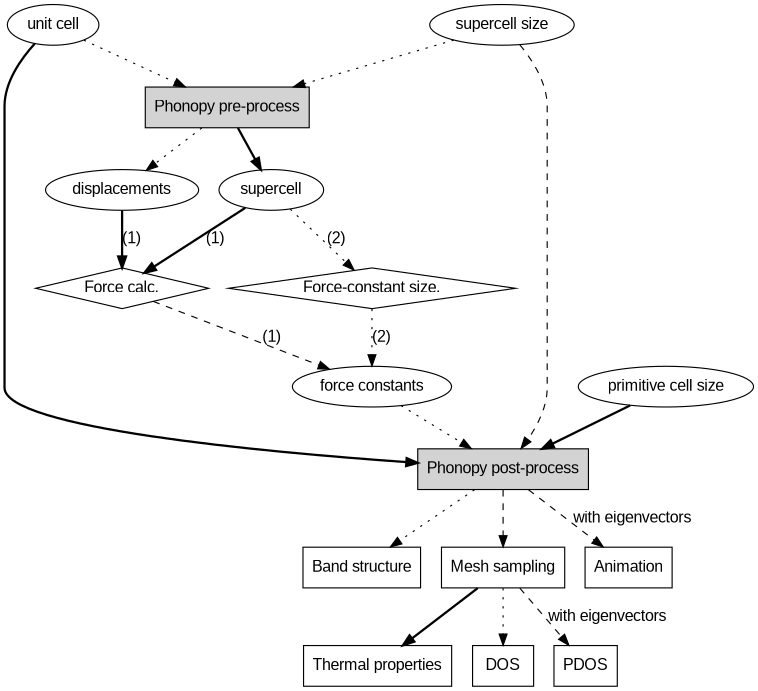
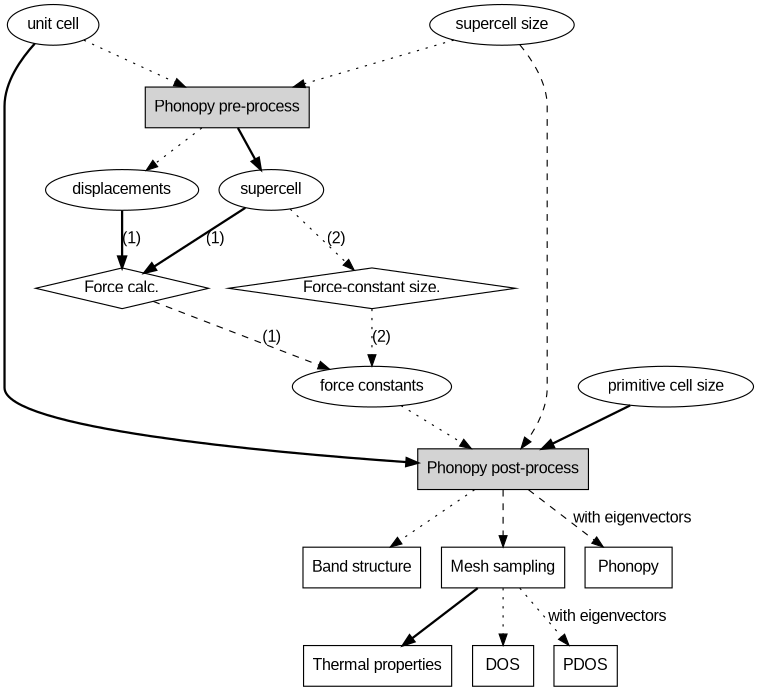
node "Animation": label "Animation" -> "Phonopy"
edge "Mesh sampling" -> "PDOS": style dashed -> dotted
